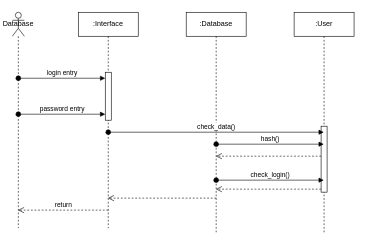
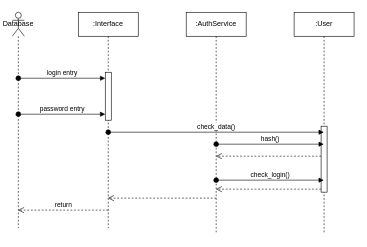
node ":Database": label ":Database" -> ":AuthService"
